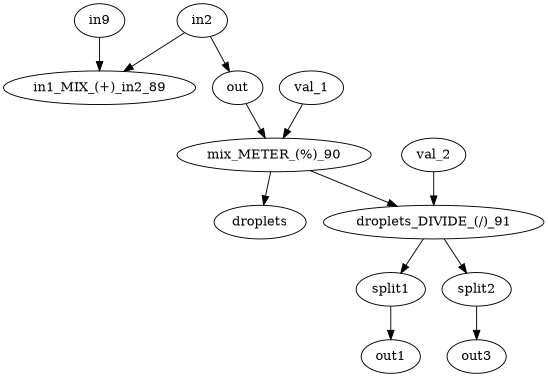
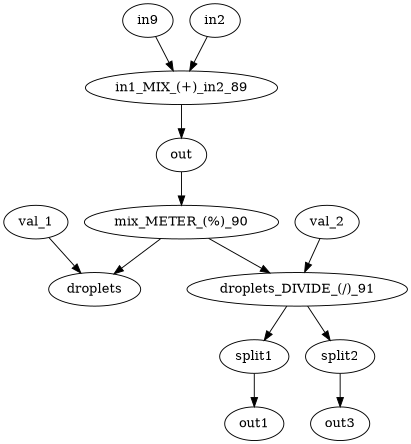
edge "in2" -> "out": now "in1_MIX_(+)_in2_89" -> "out"
edge "val_1" -> "mix_METER_(%)_90": now "val_1" -> "droplets"
